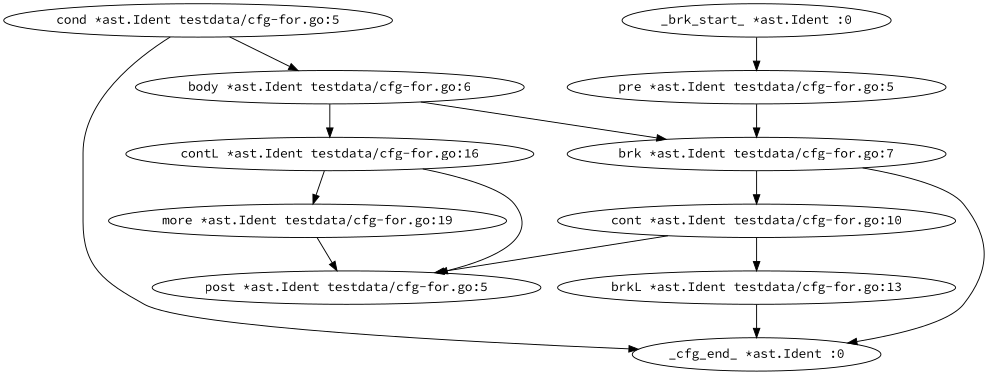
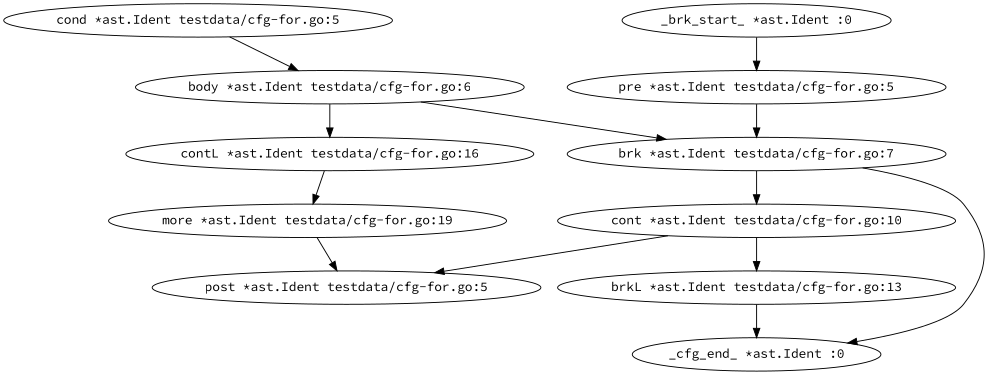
edge "contL *ast.Ident testdata/cfg-for.go:16" -> "post *ast.Ident testdata/cfg-for.go:5": removed
edge "cond *ast.Ident testdata/cfg-for.go:5" -> "_cfg_end_ *ast.Ident :0": removed
